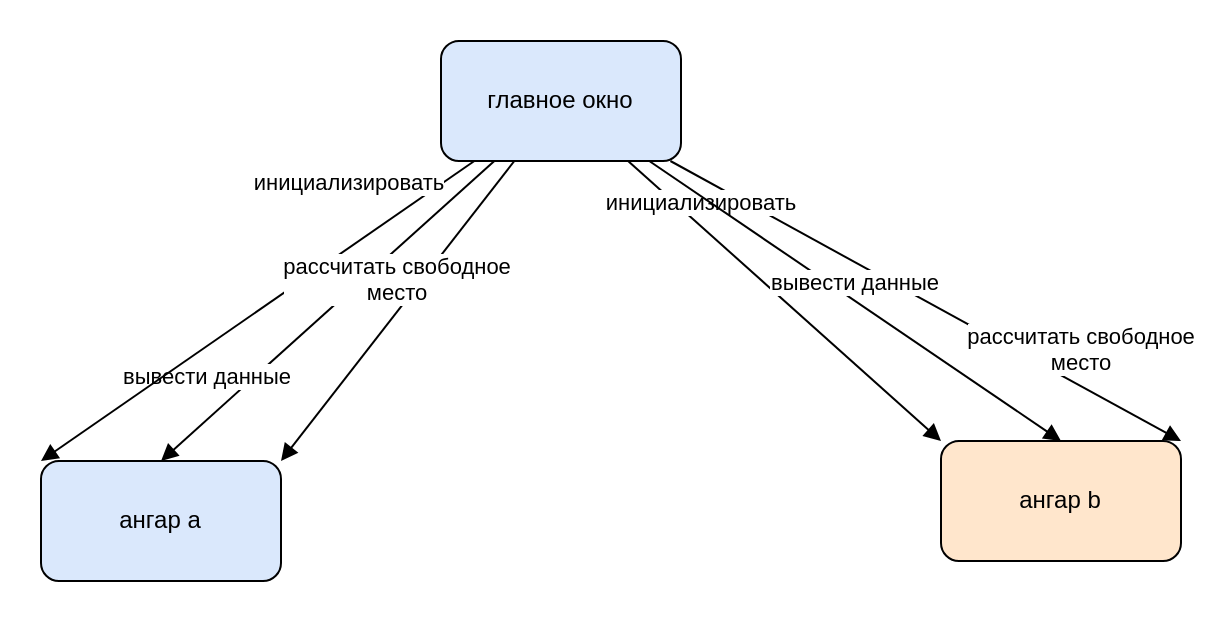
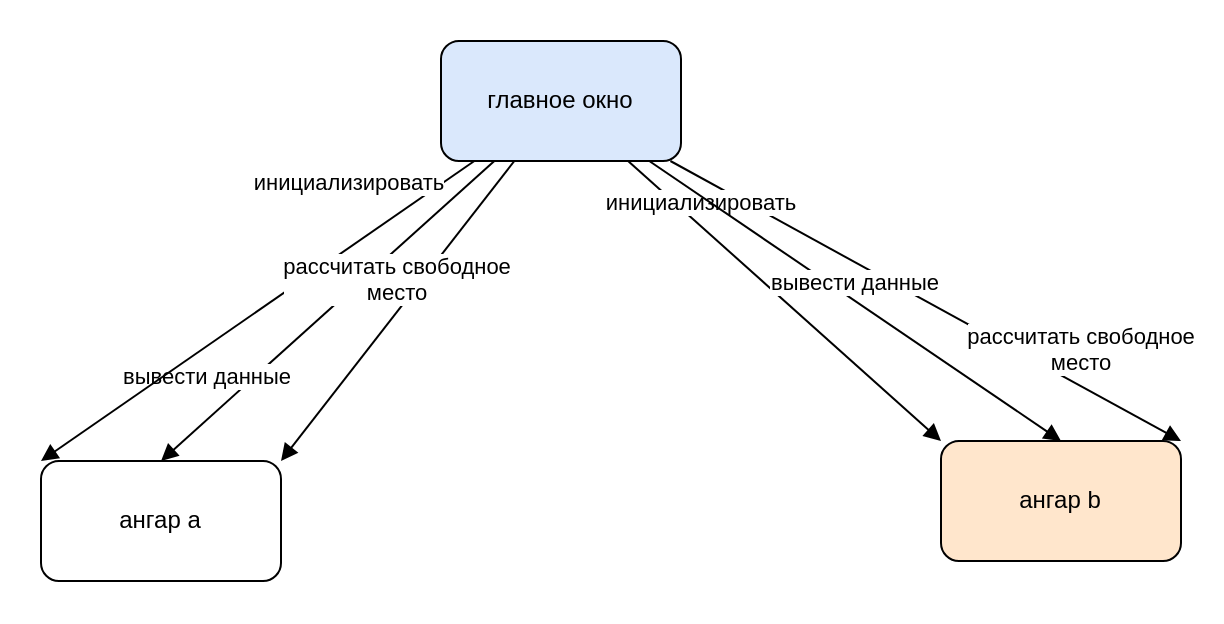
node "ангар a": fillcolor #dae8fc -> #ffffff
